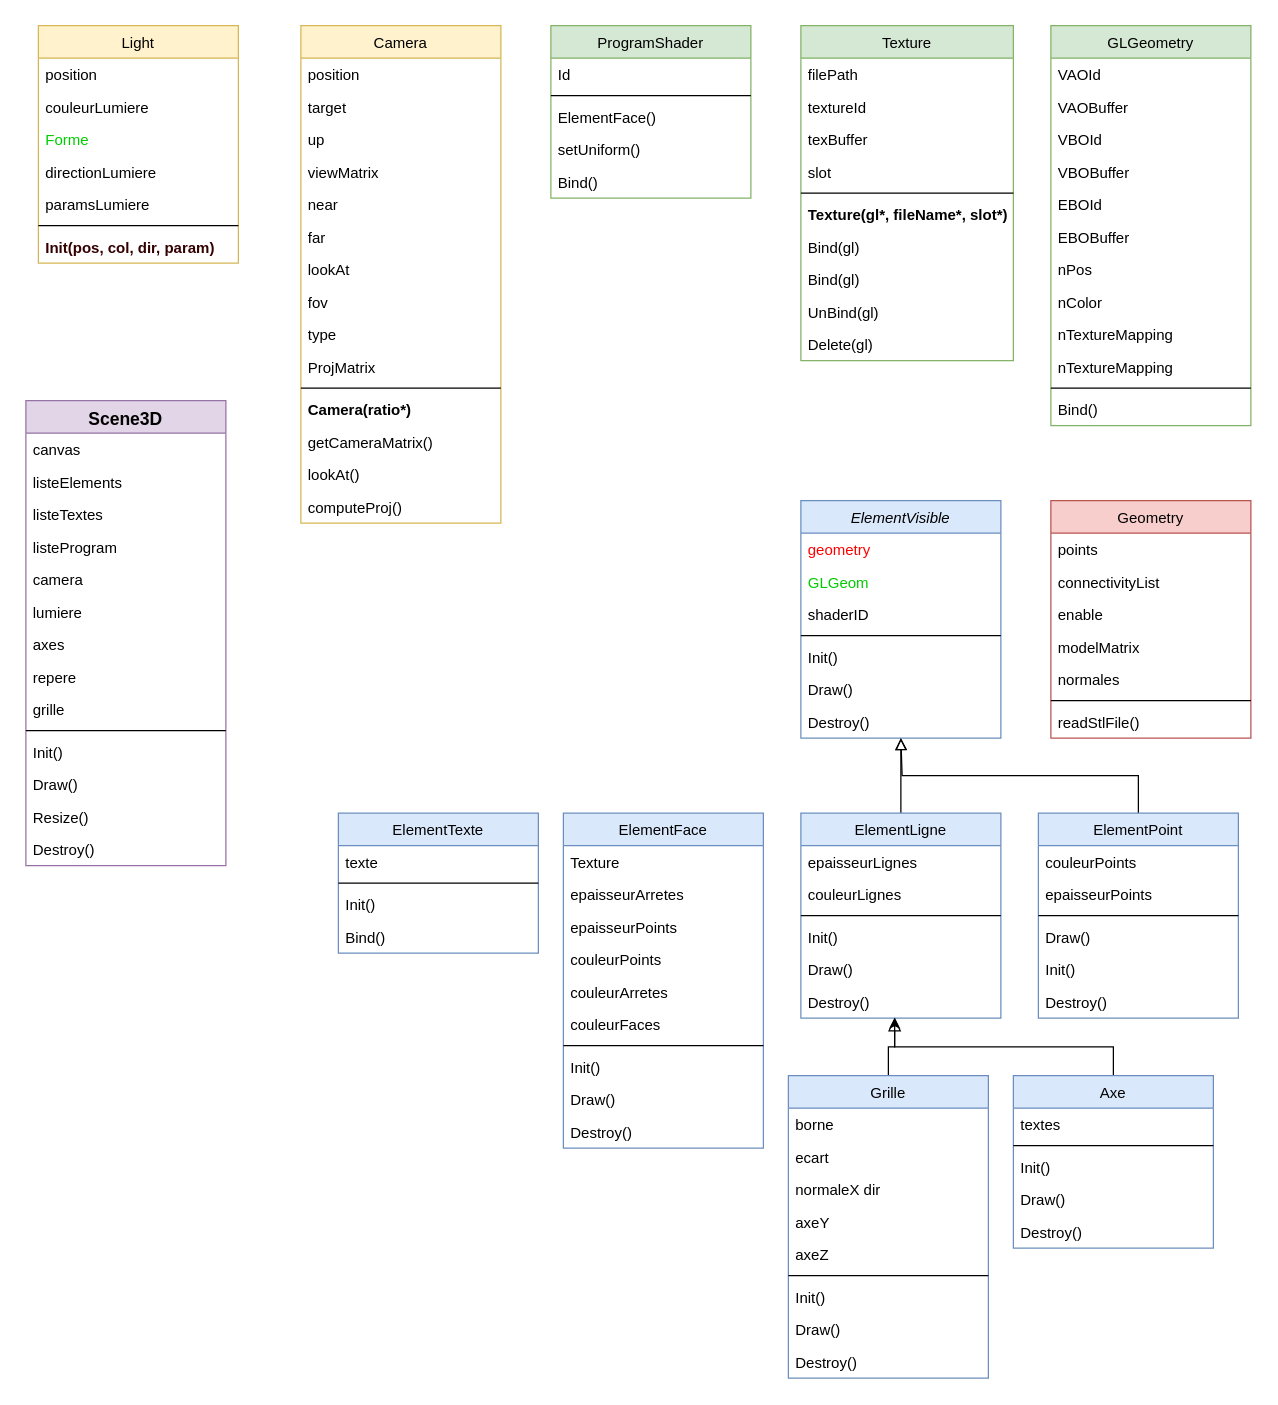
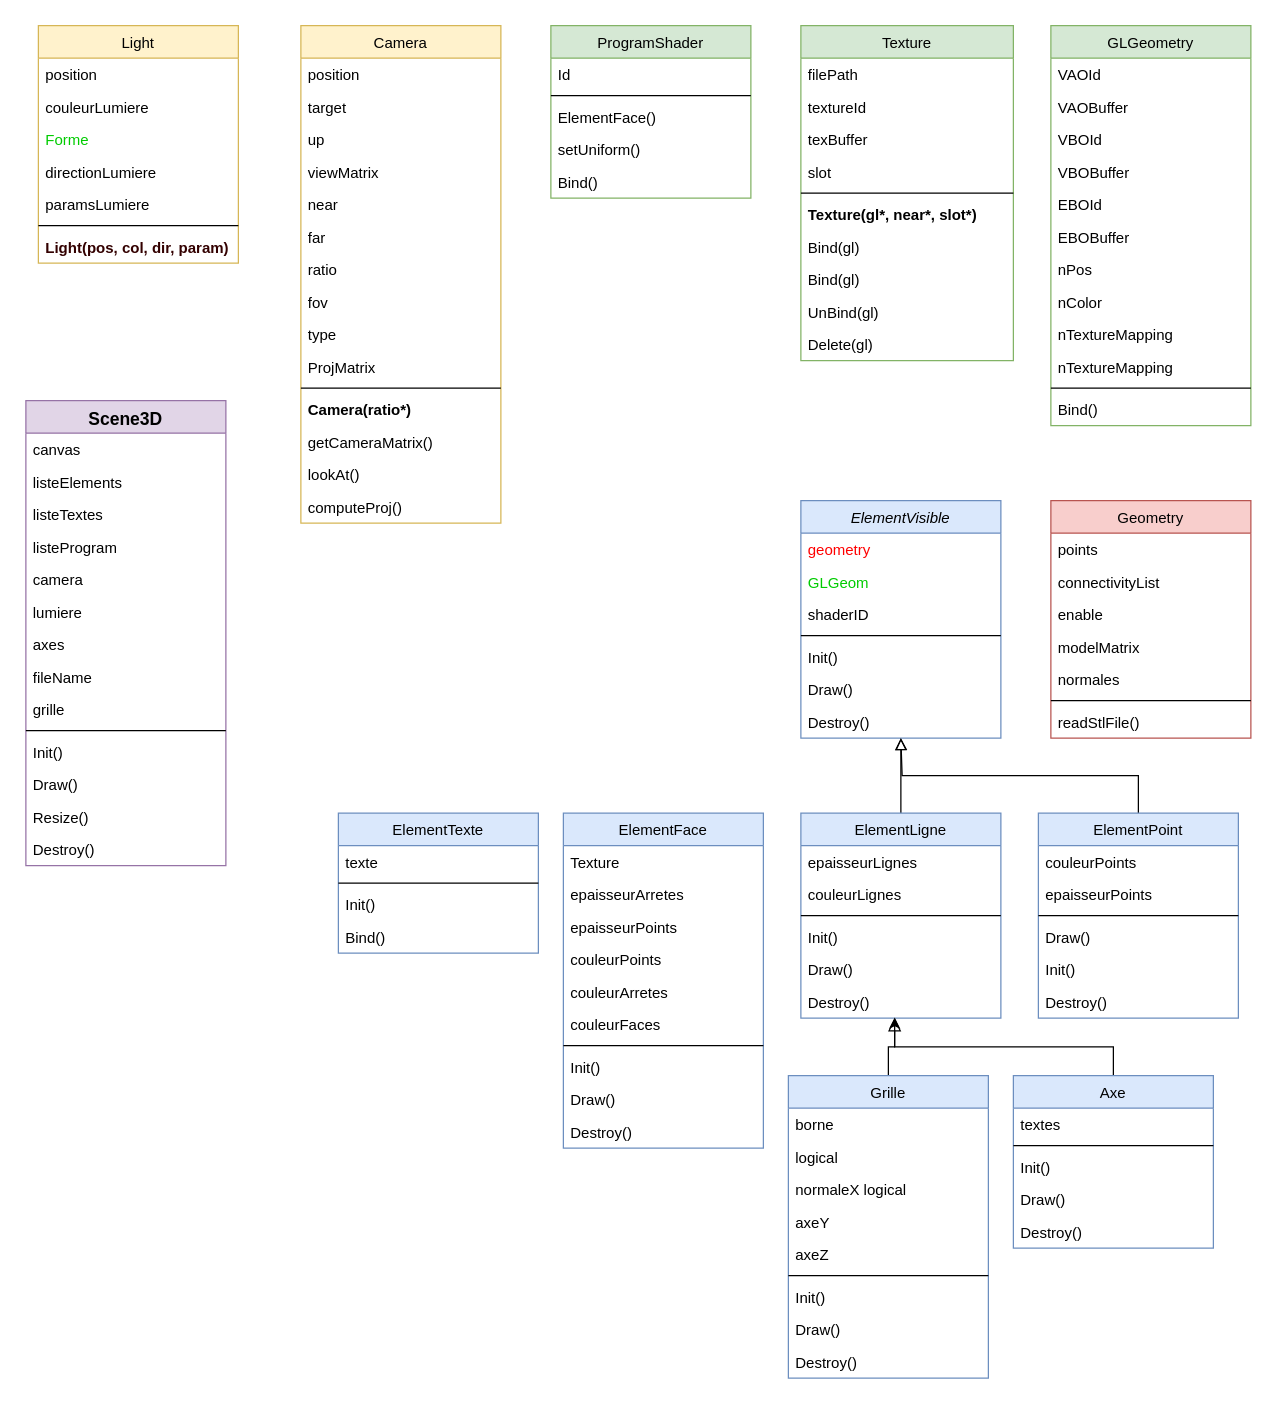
node "Texture(gl*, fileName*, slot*)": label "Texture(gl*, fileName*, slot*)" -> "Texture(gl*, near*, slot*)"
node "Init(pos, col, dir, param)": label "Init(pos, col, dir, param)" -> "Light(pos, col, dir, param)"
node "lookAt": label "lookAt" -> "ratio"
node "repere": label "repere" -> "fileName"
node "ecart": label "ecart" -> "logical"
node "normaleX dir": label "normaleX dir" -> "normaleX logical"
